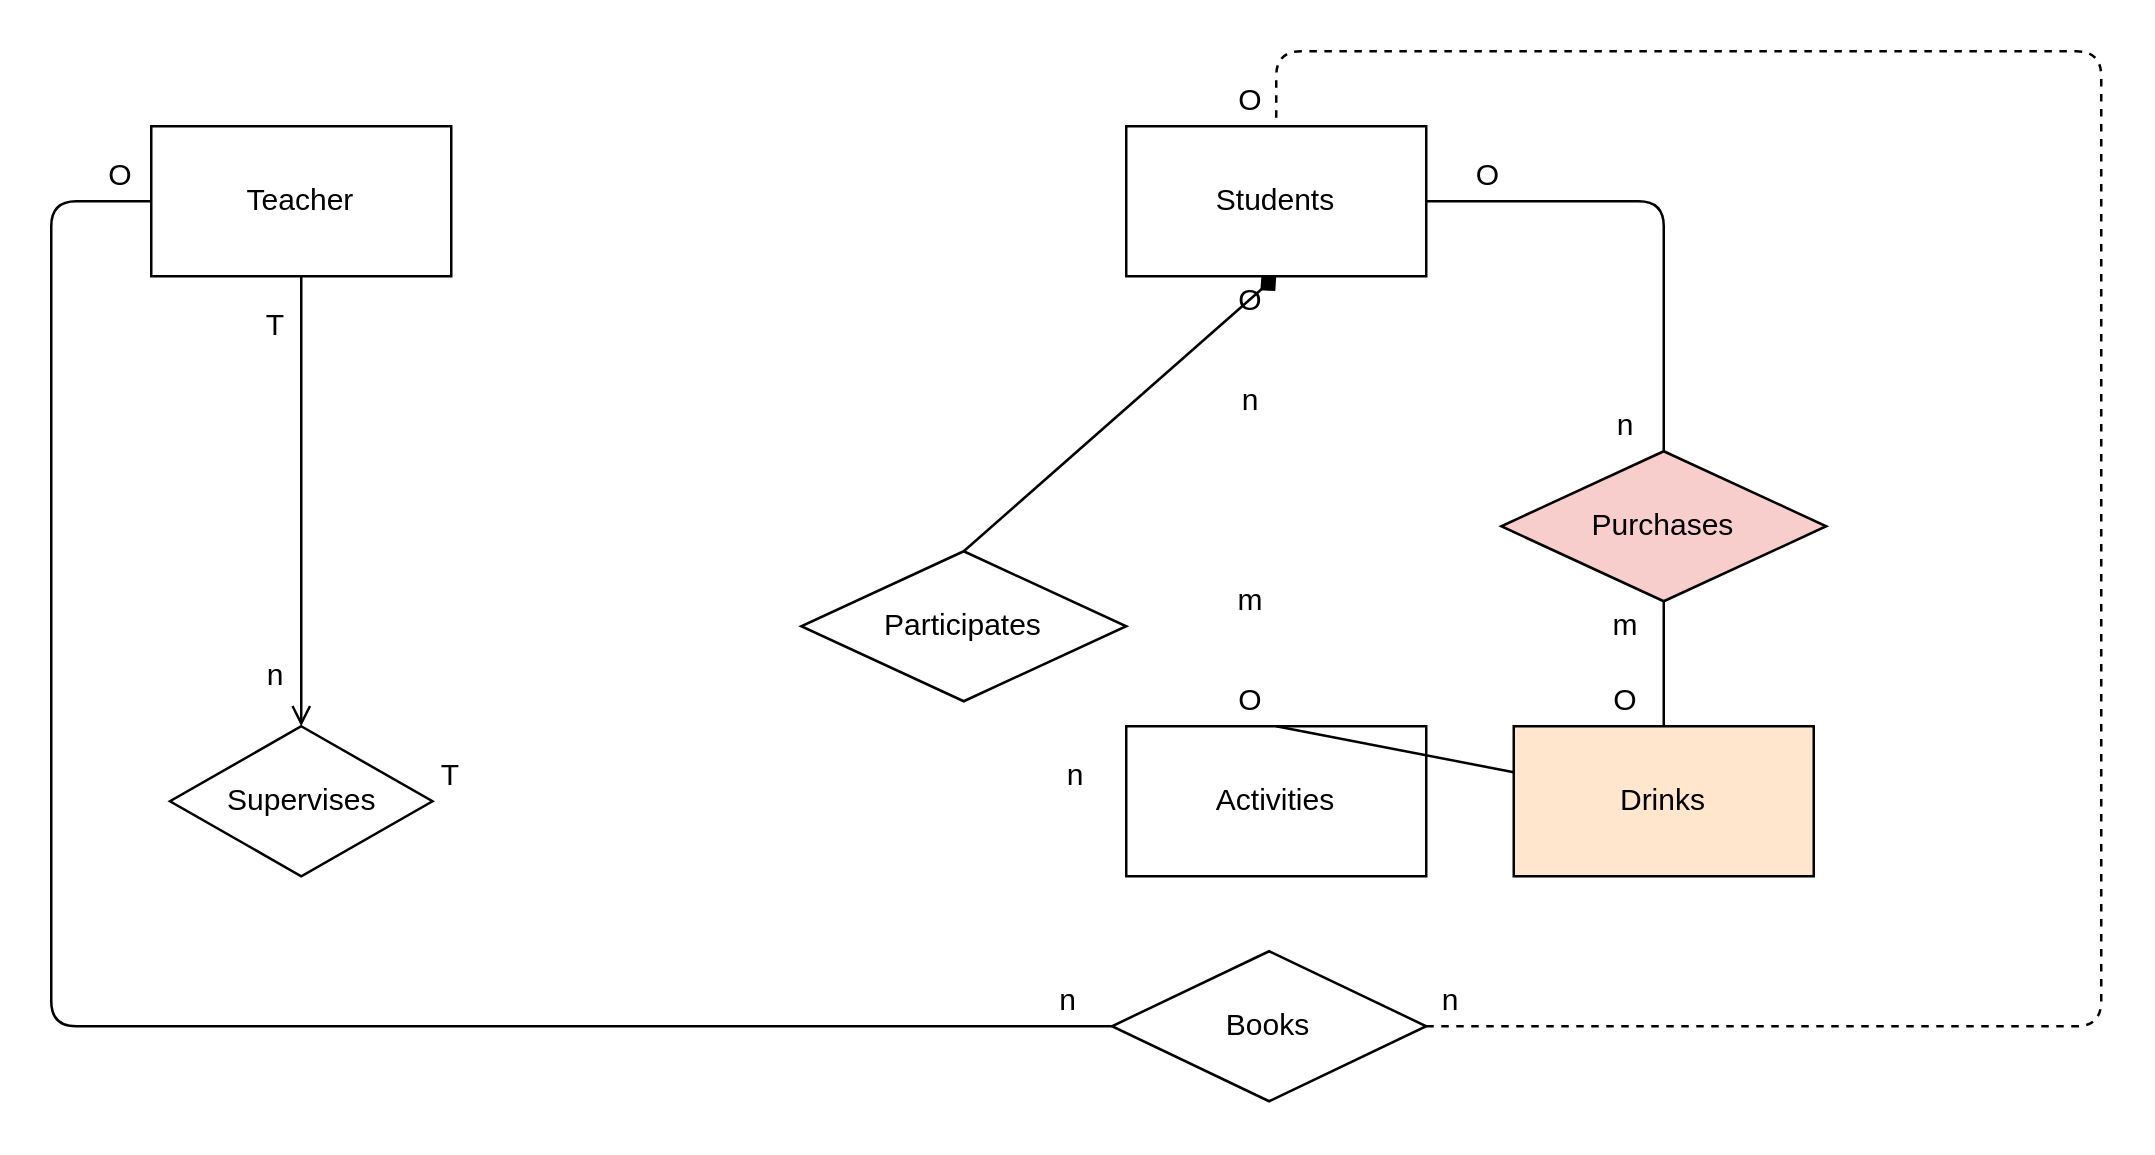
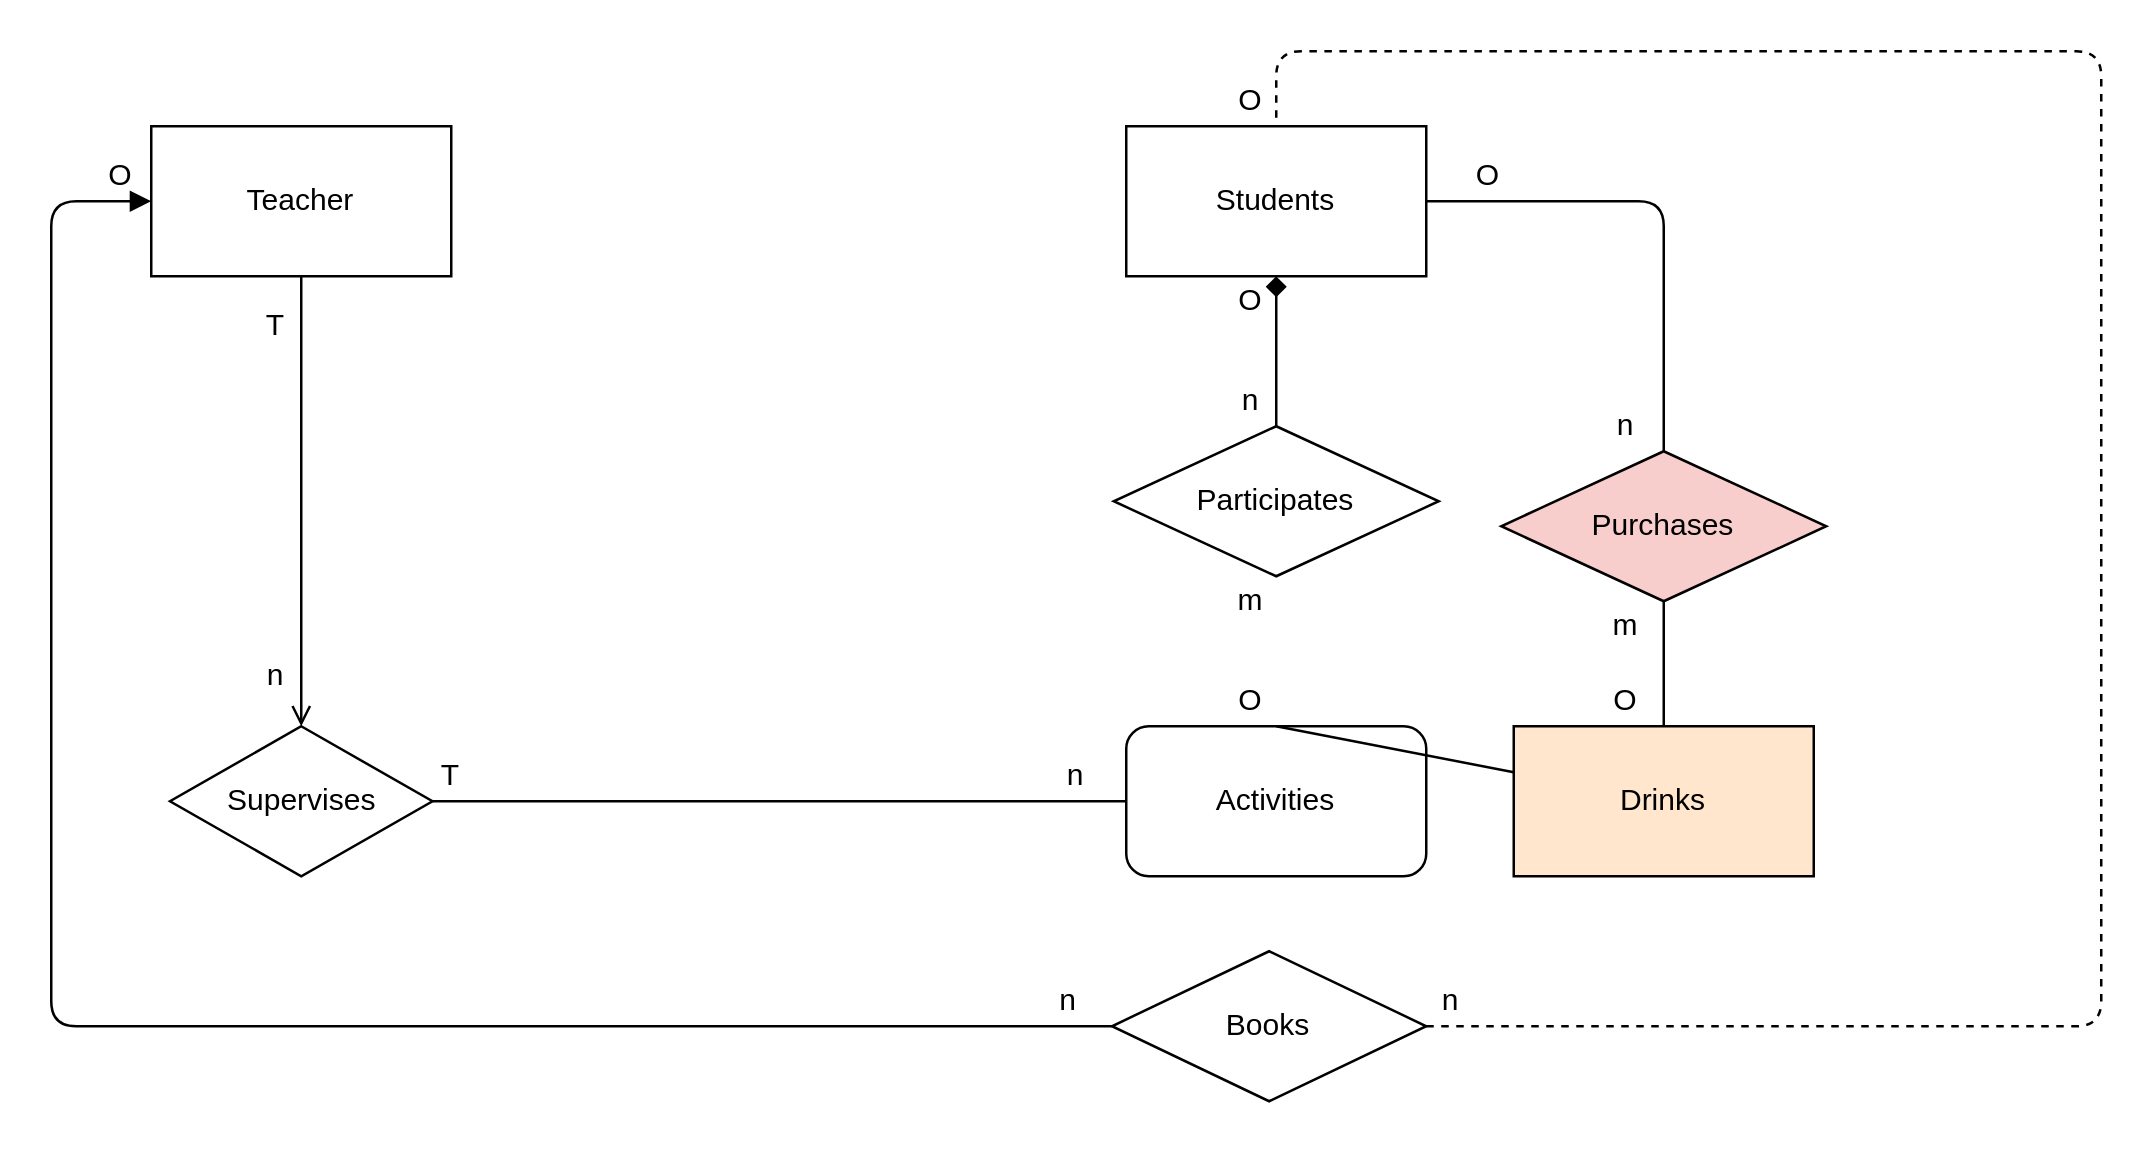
edge "Teacher" -- "Books": arrowhead none -> block
node "Participates": moved (964, 626) -> (1276, 501)
edge "Supervises" -- "Activities": added
node "Activities": shape rectangle -> rounded rectangle
